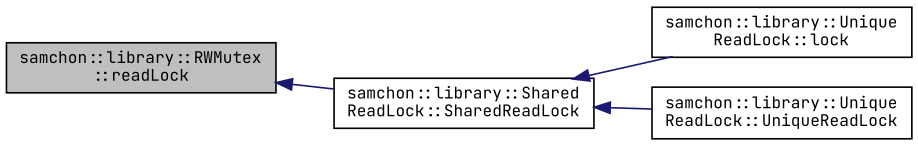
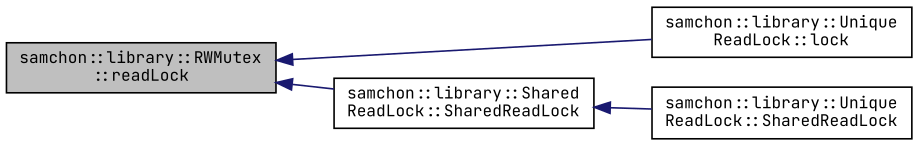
edge "samchon::library::Unique ReadLock::lock" -> "samchon::library::Shared ReadLock::SharedReadLock": now "samchon::library::Unique ReadLock::lock" -> "samchon::library::RWMutex ::readLock"
node "samchon::library::Unique ReadLock::UniqueReadLock": label "samchon::library::Unique ReadLock::UniqueReadLock" -> "samchon::library::Unique ReadLock::SharedReadLock"
